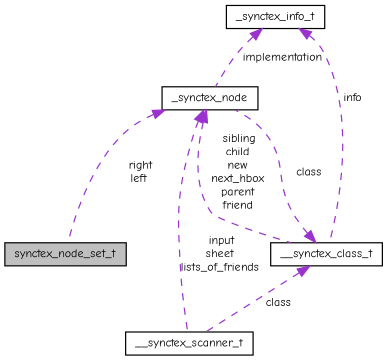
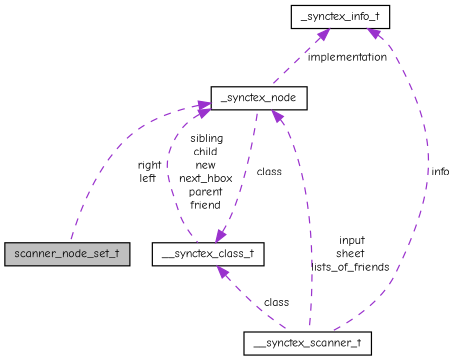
edge "__synctex_class_t" -> "_synctex_info_t": now "__synctex_scanner_t" -> "_synctex_info_t"
node "synctex_node_set_t": label "synctex_node_set_t" -> "scanner_node_set_t"
